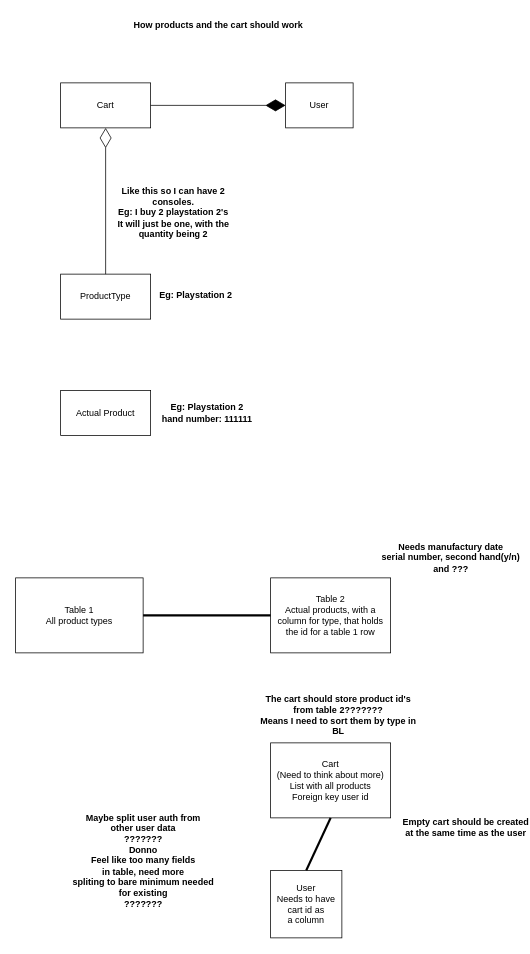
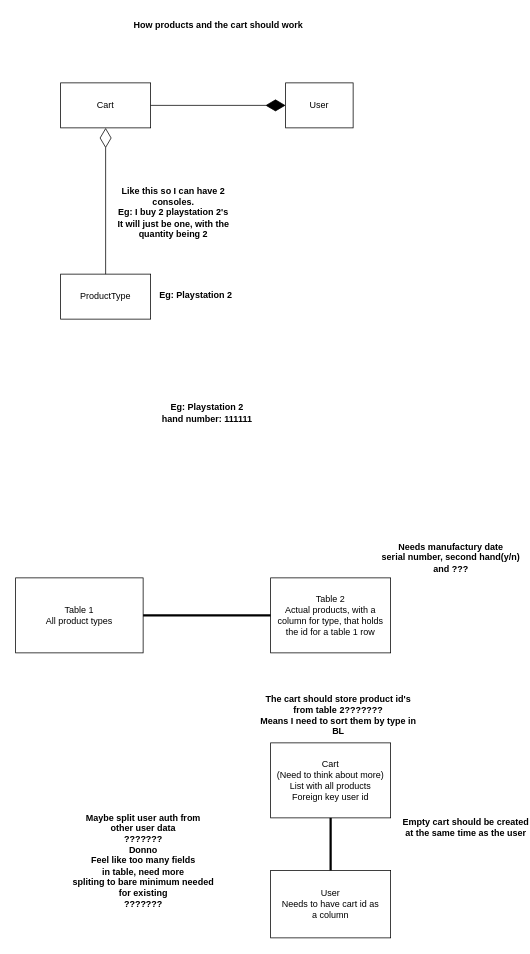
node "Actual Product": removed
node "User Needs to have cart id as a column": size 71x68 -> 120x68
